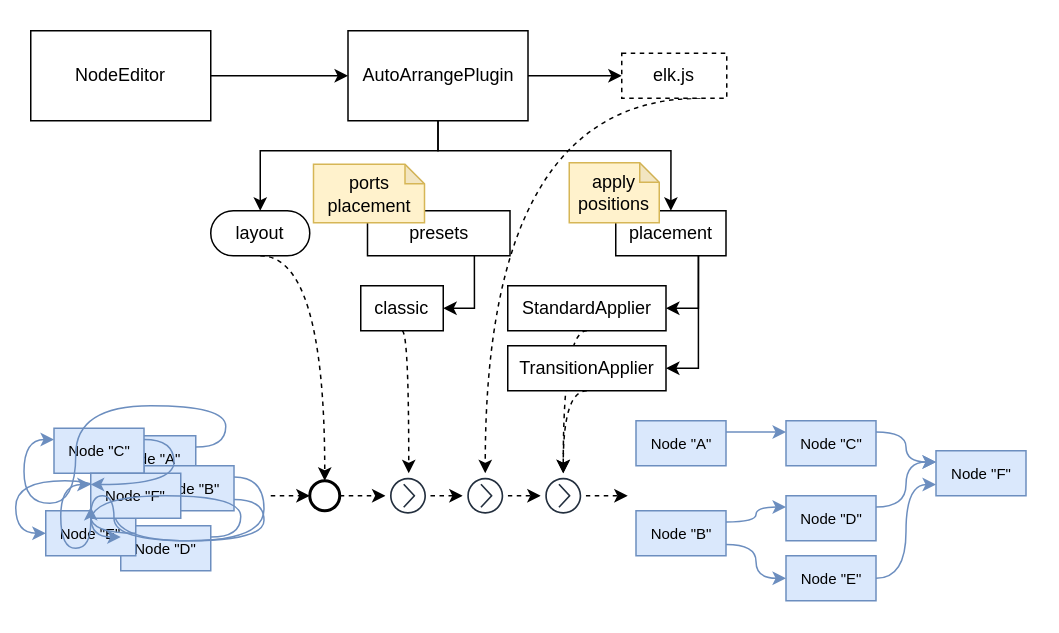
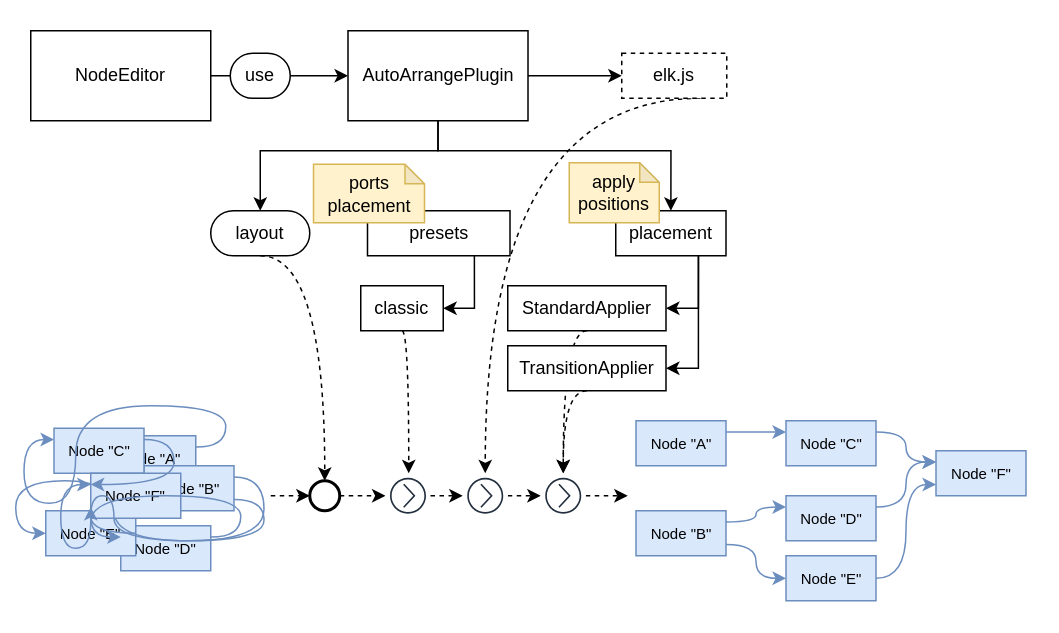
node "use": added
